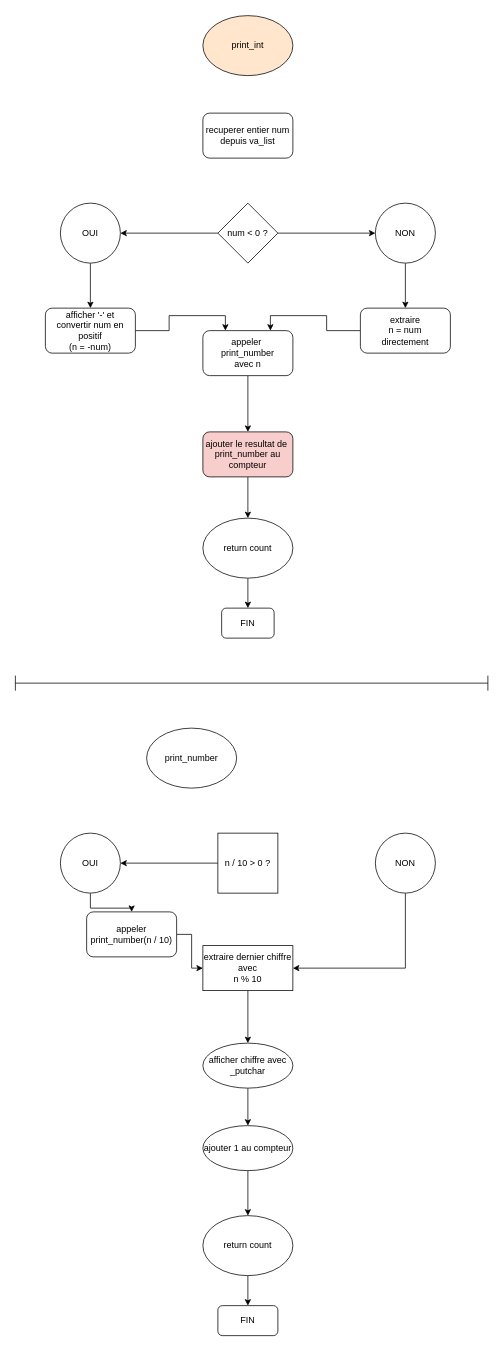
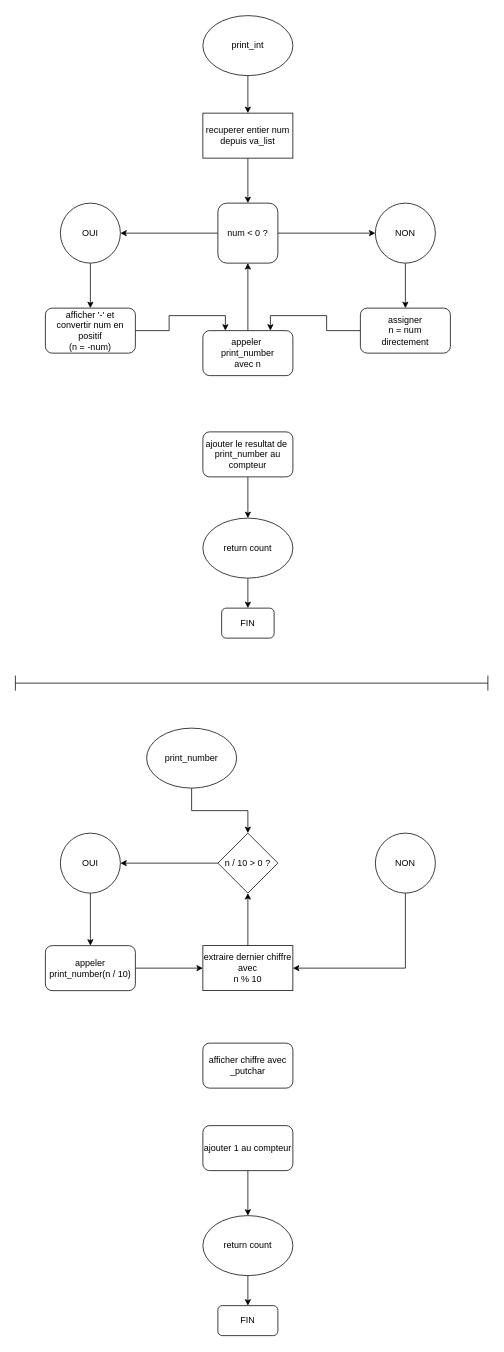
node "print_int": fillcolor #ffe6cc -> #ffffff
edge "print_int" -> "recuperer entier num depuis va_list": added
node "recuperer entier num depuis va_list": shape rounded rectangle -> rectangle
edge "recuperer entier num depuis va_list" -> "num < 0 ?": added
node "num < 0 ?": shape diamond -> rounded rectangle
node "extraire n = num directement": label "extraire n = num directement" -> "assigner n = num directement"
edge "appeler print_number avec n" -> "ajouter le resultat de print_number au compteur": now "appeler print_number avec n" -> "num < 0 ?"
node "ajouter le resultat de print_number au compteur": fillcolor #f8cecc -> #ffffff
edge "print_number" -> "n / 10 > 0 ?": added
node "n / 10 > 0 ?": shape rectangle -> diamond
node "appeler print_number(n / 10)": moved (132, 934) -> (90, 968)
edge "extraire dernier chiffre avec n % 10" -> "afficher chiffre avec _putchar": now "extraire dernier chiffre avec n % 10" -> "n / 10 > 0 ?"
node "afficher chiffre avec _putchar": shape ellipse -> rounded rectangle
edge "afficher chiffre avec _putchar" -> "ajouter 1 au compteur": removed
node "ajouter 1 au compteur": shape ellipse -> rounded rectangle
